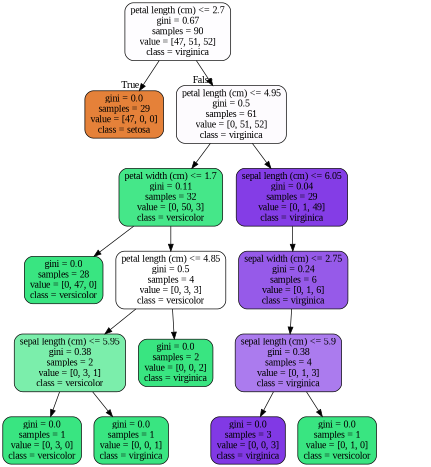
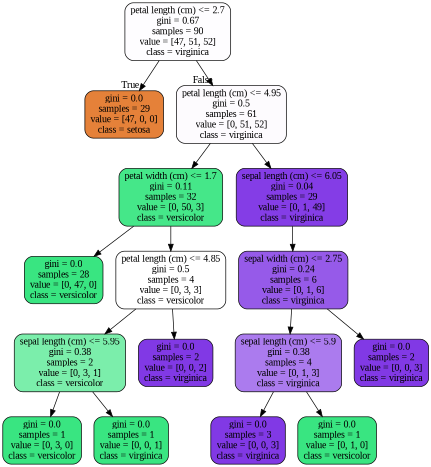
node "gini = 0.0 samples = 2 value = [0, 0, 2] class = virginica": fillcolor #39e581 -> #8139e5
node "gini = 0.0 samples = 2 value = [0, 0, 3] class = virginica": added
